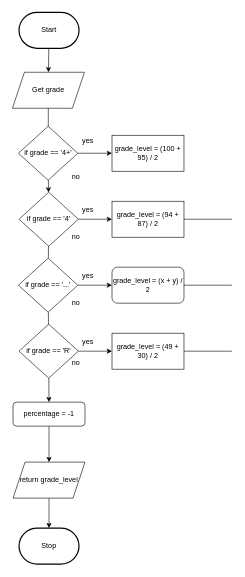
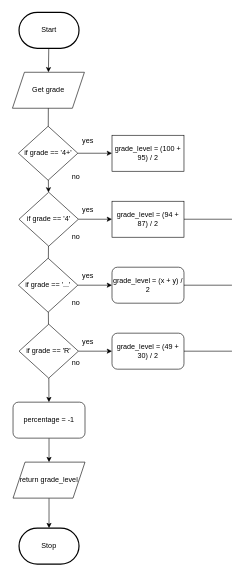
node "grade_level = (49 + 30) / 2": shape rectangle -> rounded rectangle
node "percentage = -1": size 72x24 -> 72x36
